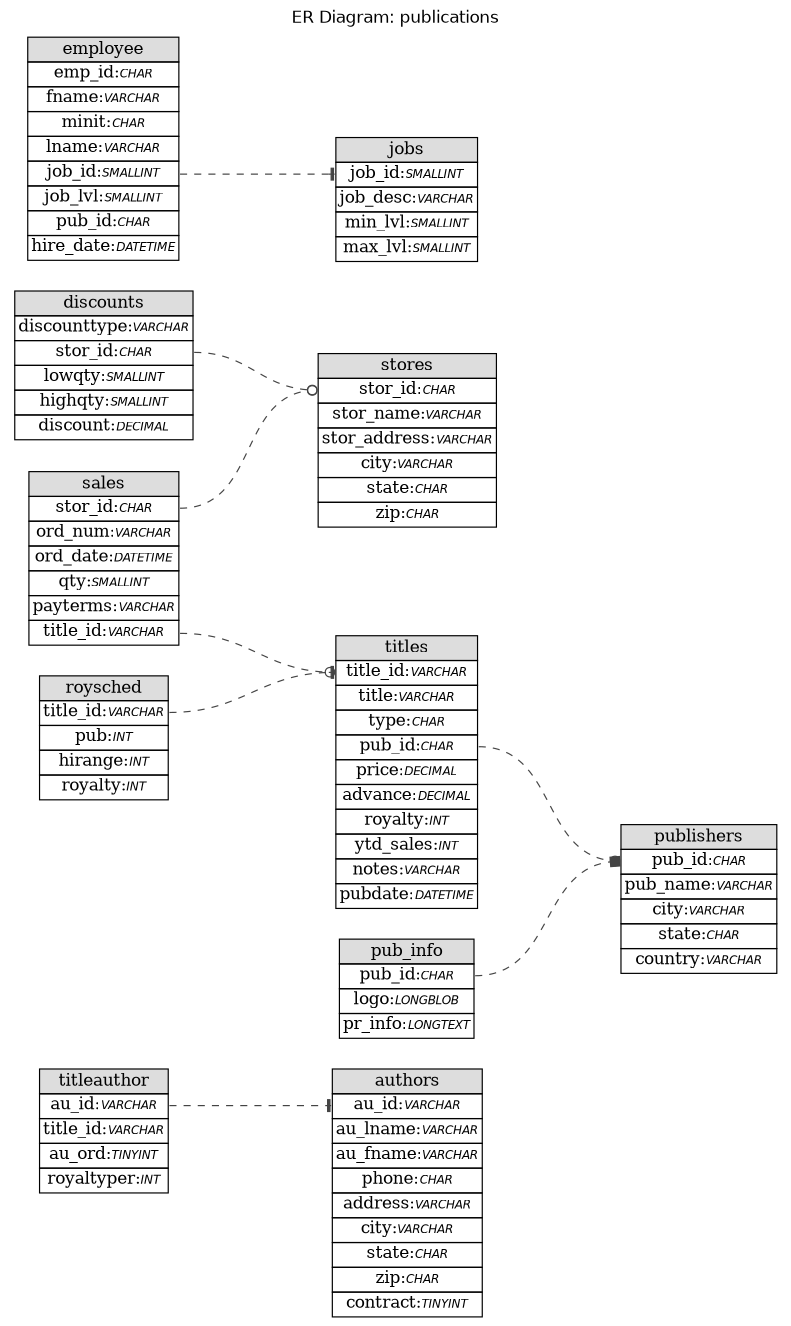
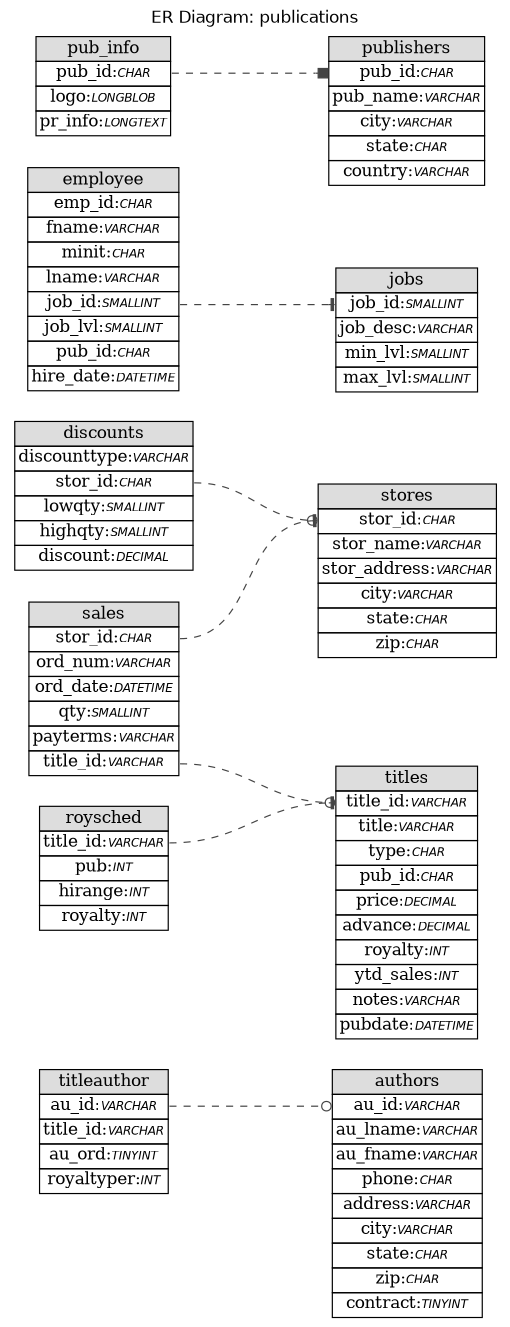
edge "sales" -> "stores": arrowhead odot -> tee
edge "titles" -> "publishers": removed
edge "titleauthor" -> "authors": arrowhead tee -> odot
